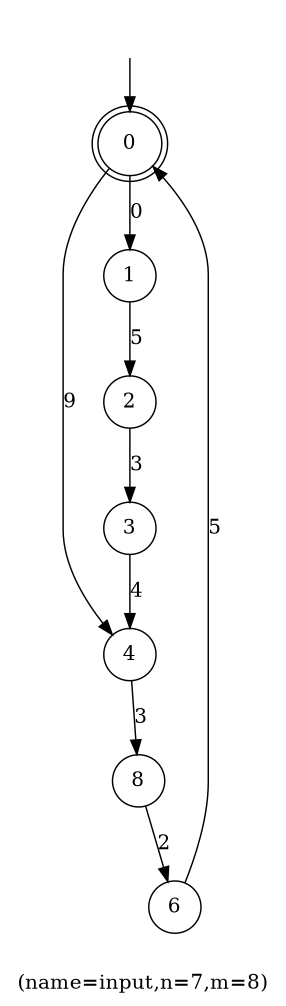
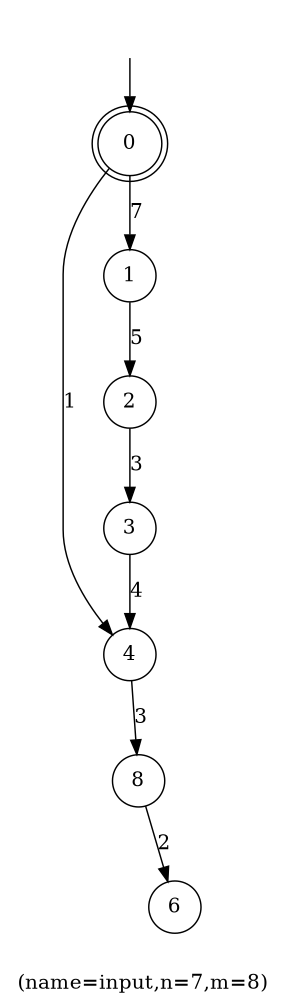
edge "0" -> "1": label "0" -> "7"
edge "0" -> "4": label "9" -> "1"
edge "6" -> "0": removed, label "5"
